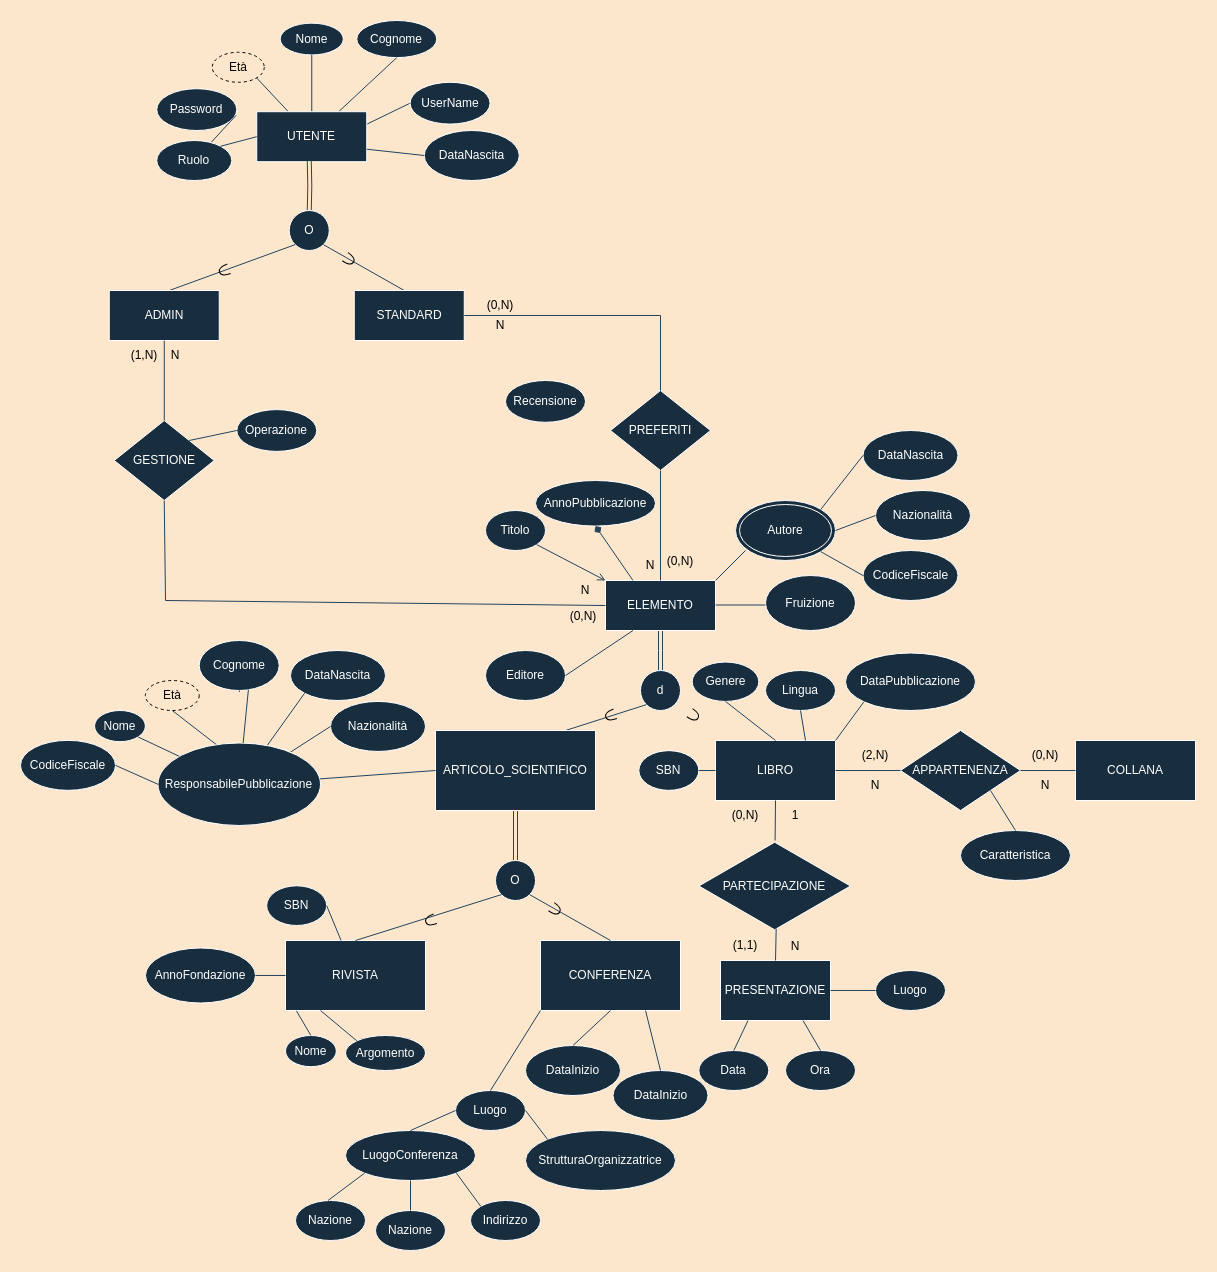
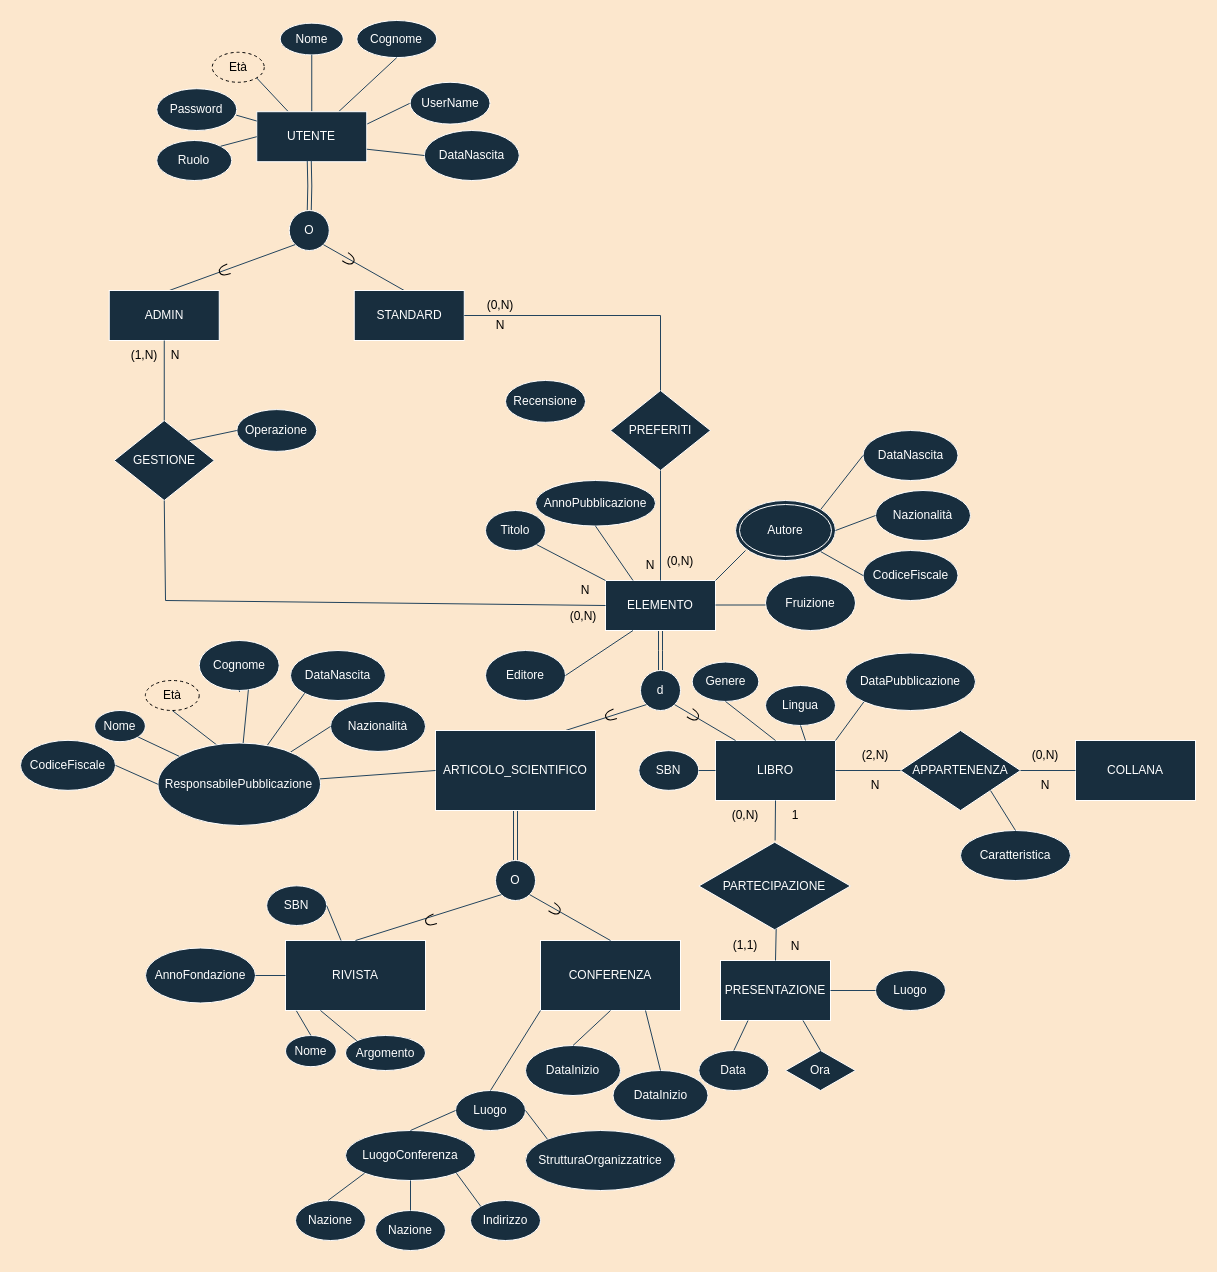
edge "Password" -- "Ruolo": now "Password" -- "UTENTE"
edge "ELEMENTO" -> "AnnoPubblicazione": arrowhead diamond -> none
edge "Titolo" -> "ELEMENTO": arrowhead open -> none
node "Lingua": moved (801, 691) -> (801, 706)
edge "d" -- "LIBRO": added
node "Ora": shape ellipse -> diamond
